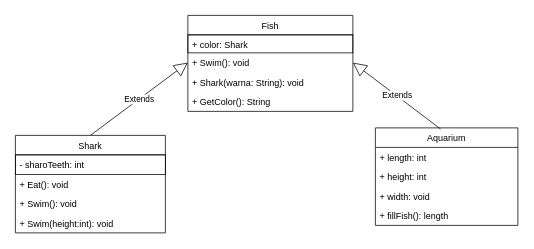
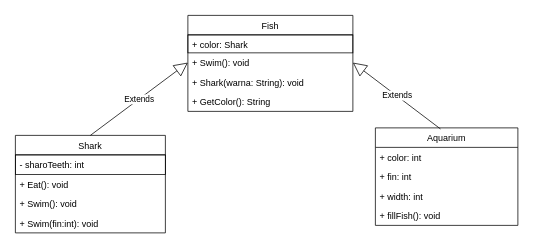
node "+ length: int": label "+ length: int" -> "+ color: int"
node "+ height: int": label "+ height: int" -> "+ fin: int"
node "+ width: void": label "+ width: void" -> "+ width: int"
node "+ fillFish(): length": label "+ fillFish(): length" -> "+ fillFish(): void"
node "+ Swim(height:int): void": label "+ Swim(height:int): void" -> "+ Swim(fin:int): void"
